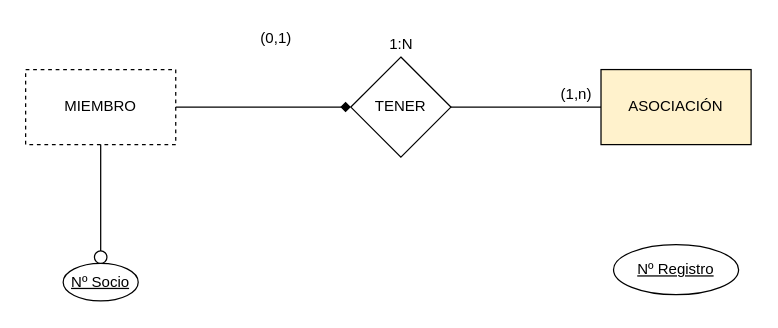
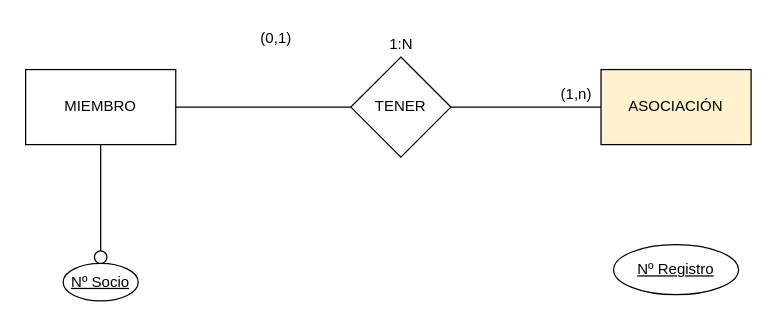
node "MIEMBRO": style dashed -> solid
edge "MIEMBRO" -> "TENER": arrowhead diamond -> none
